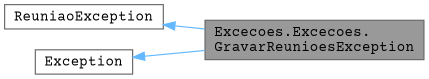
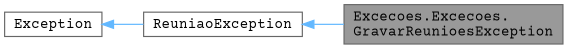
edge "Excecoes.Excecoes. GravarReunioesException" -> "Exception": now "ReuniaoException" -> "Exception"
